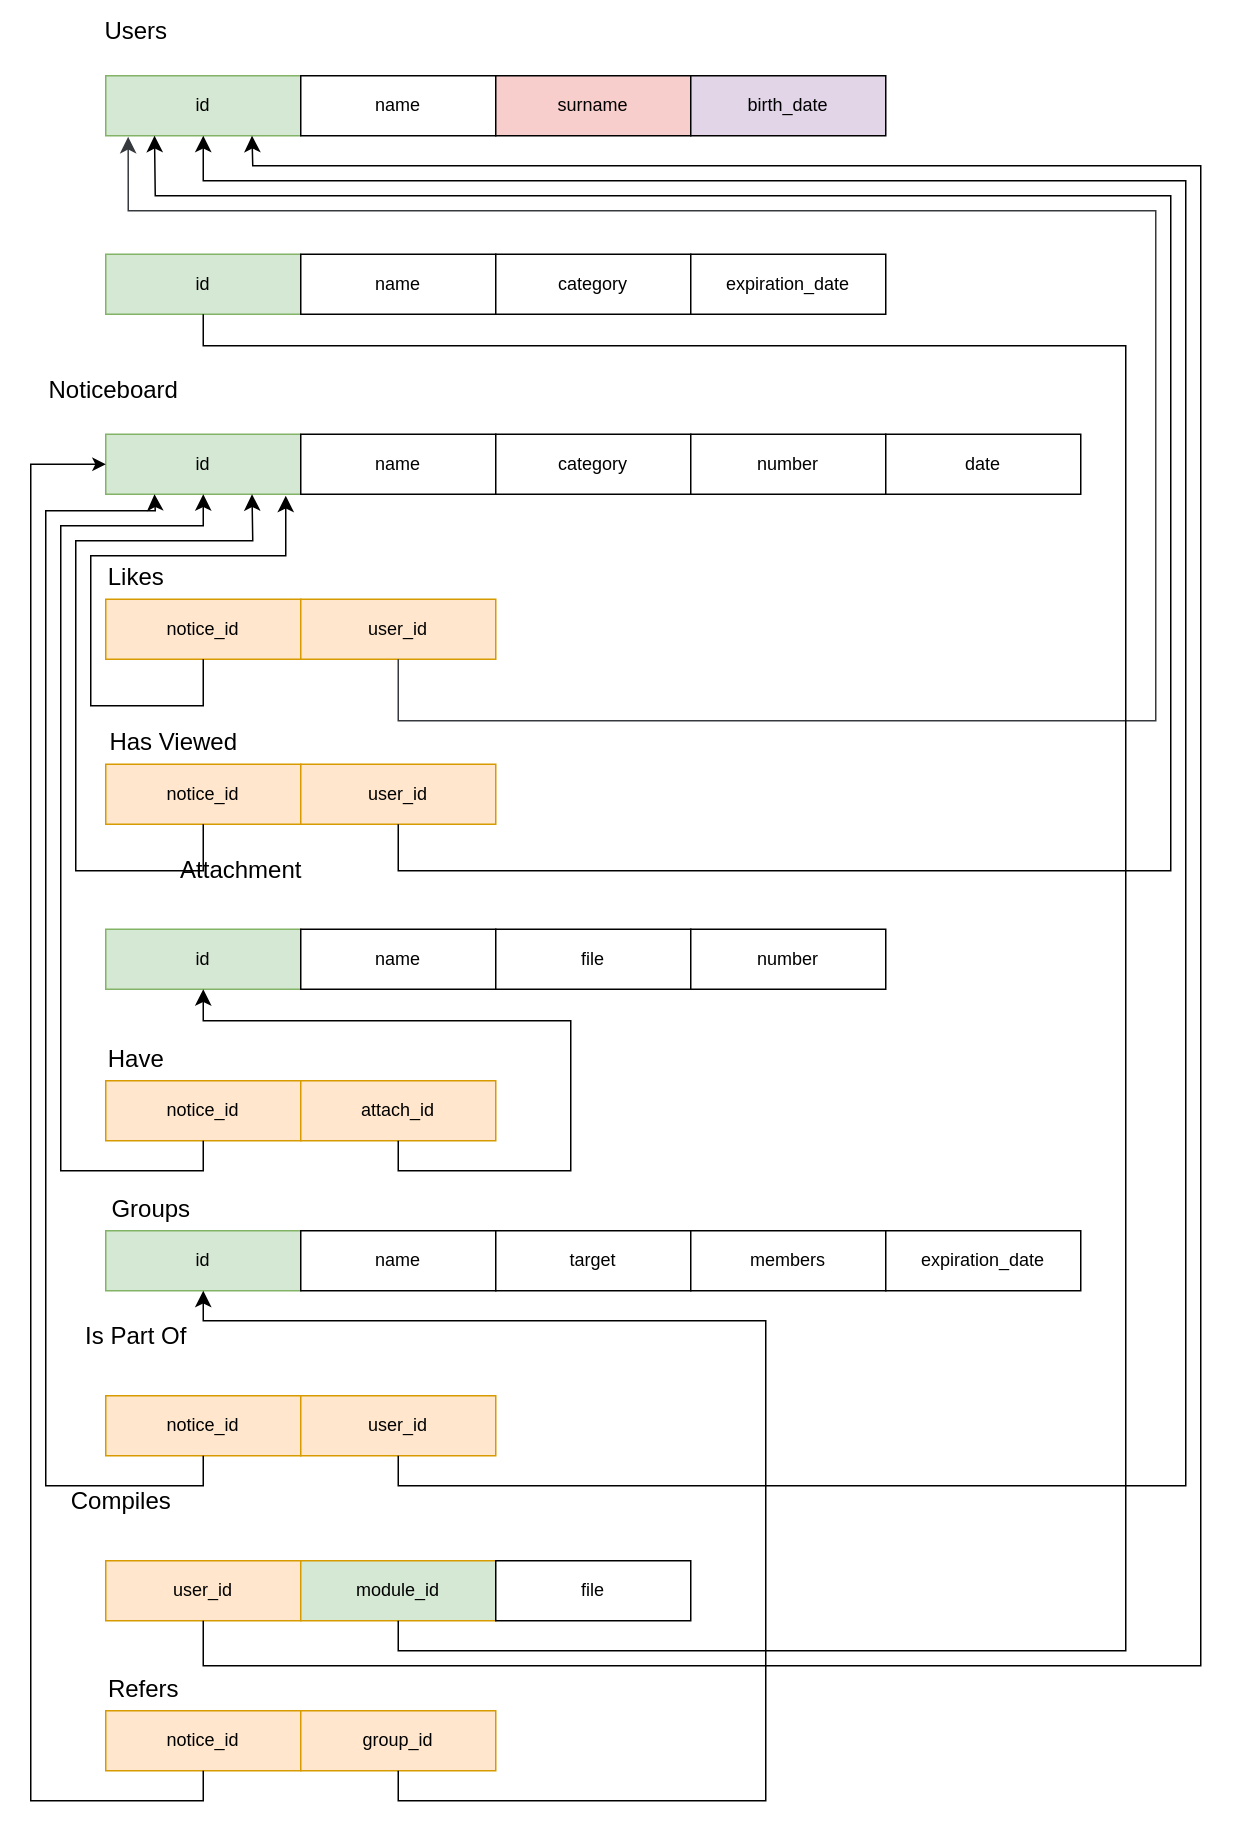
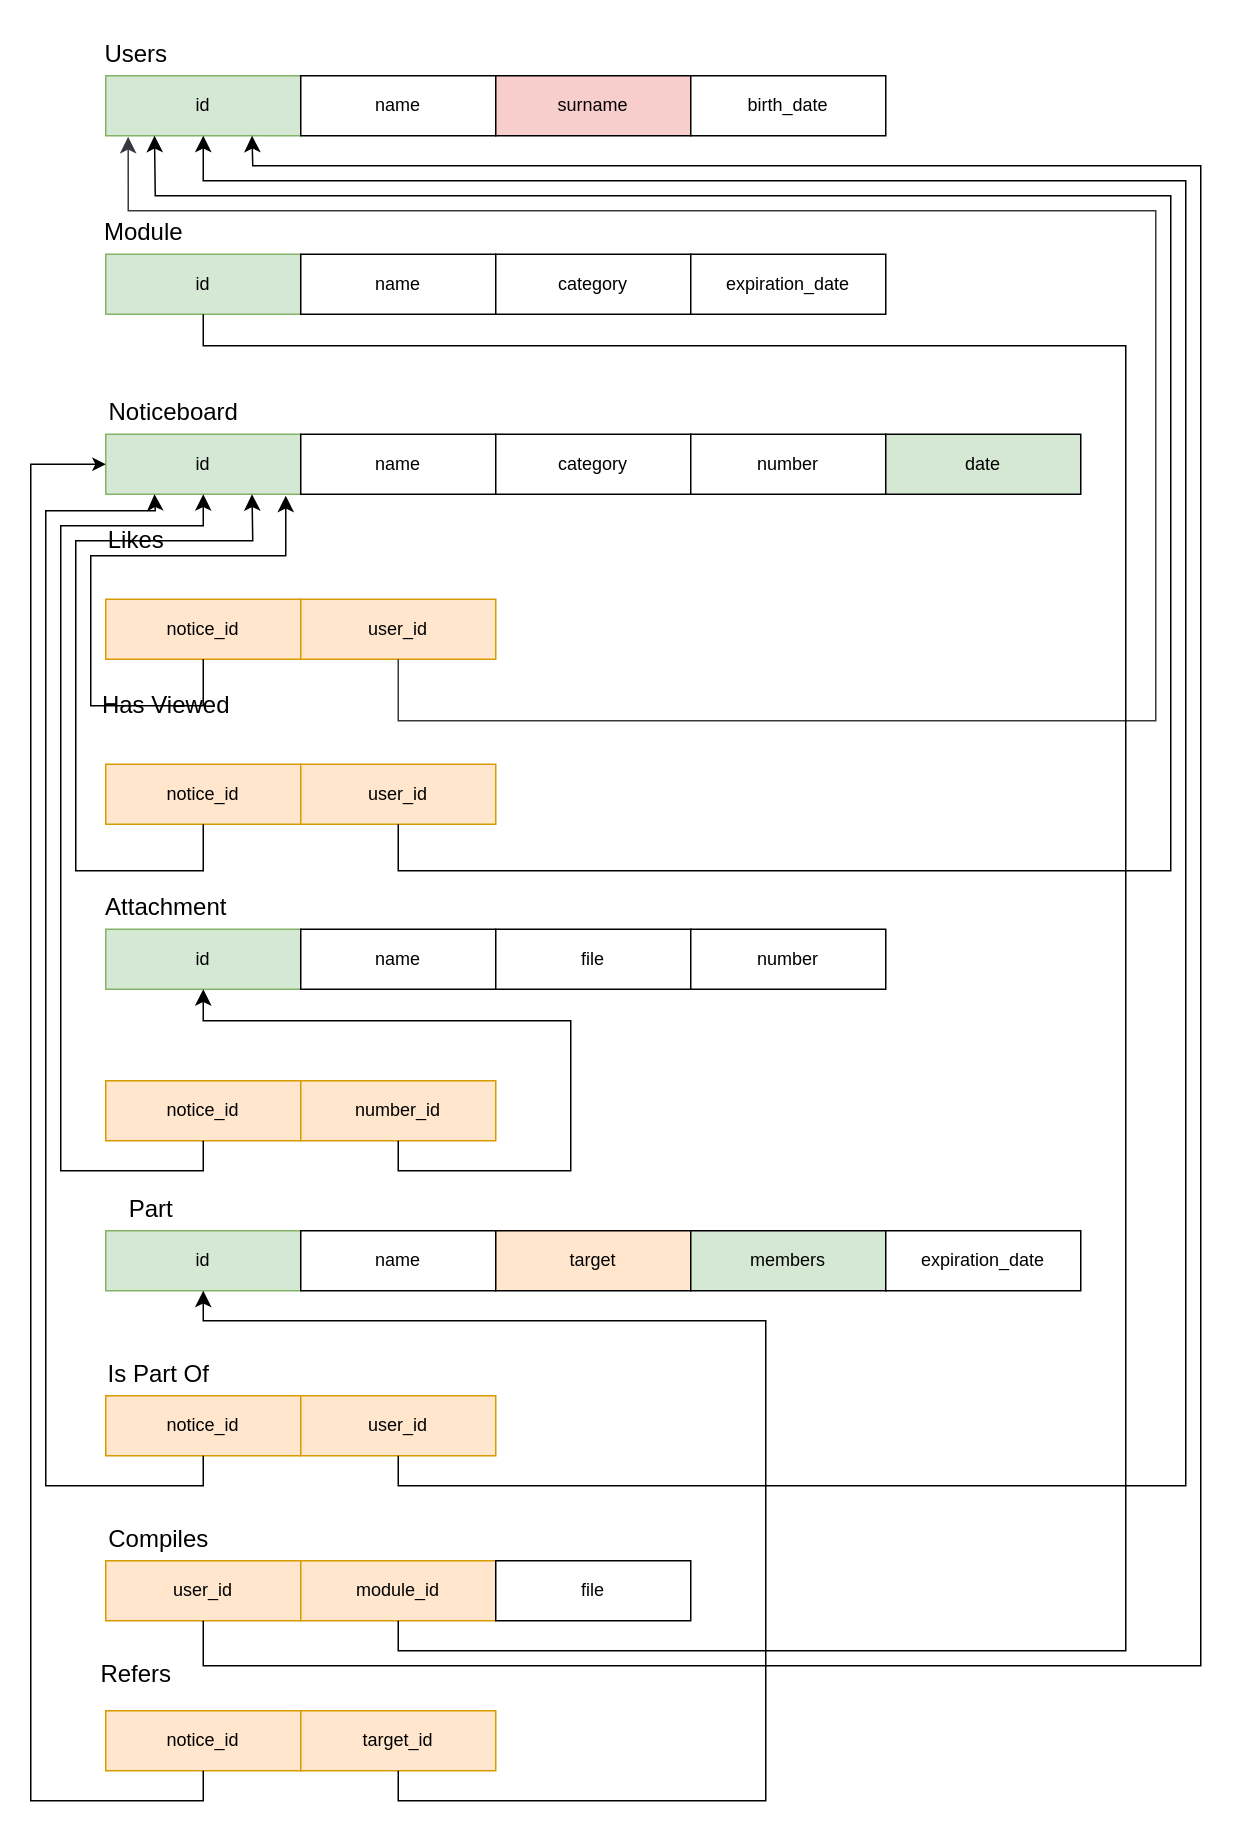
node "Users": moved (136, 31) -> (136, 53)
node "birth_date": fillcolor #e1d5e7 -> #ffffff
node "Module": added
node "Noticeboard": moved (113, 389) -> (173, 412)
node "date": fillcolor #ffffff -> #d5e8d4
node "Likes": moved (136, 577) -> (136, 539)
node "Has Viewed": moved (173, 742) -> (166, 704)
node "Attachment": moved (241, 869) -> (166, 907)
node "Have": removed
node "attach_id": label "attach_id" -> "number_id"
node "Groups": label "Groups" -> "Part"
node "target": fillcolor #ffffff -> #ffe6cc
node "members": fillcolor #ffffff -> #d5e8d4
node "Is Part Of": moved (136, 1336) -> (158, 1373)
node "Compiles": moved (121, 1501) -> (158, 1538)
node "module_id": fillcolor #d5e8d4 -> #ffe6cc
node "Refers": moved (143, 1688) -> (136, 1673)
node "group_id": label "group_id" -> "target_id"
